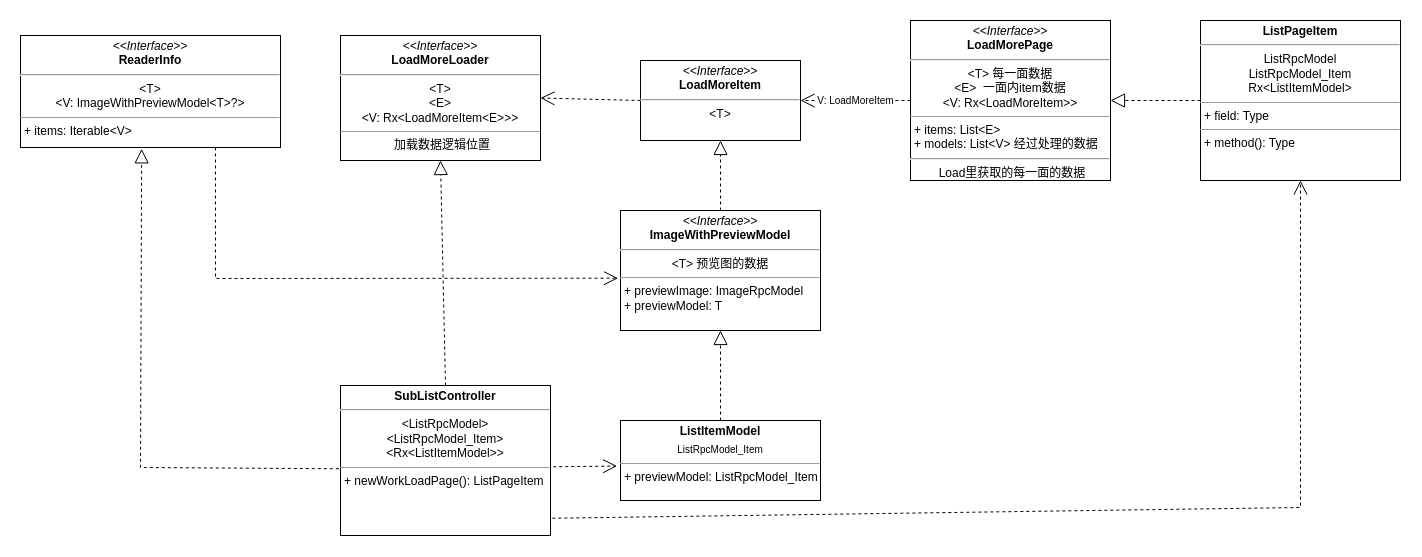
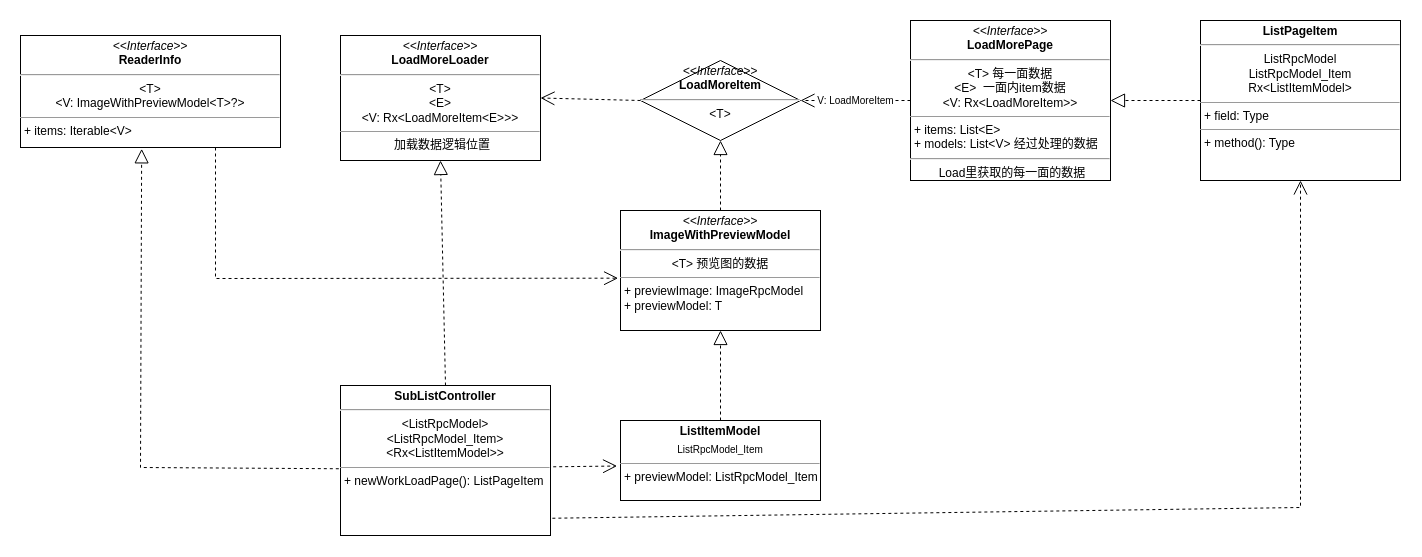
node "<<Interface>> LoadMoreItem <T>": shape rectangle -> diamond
